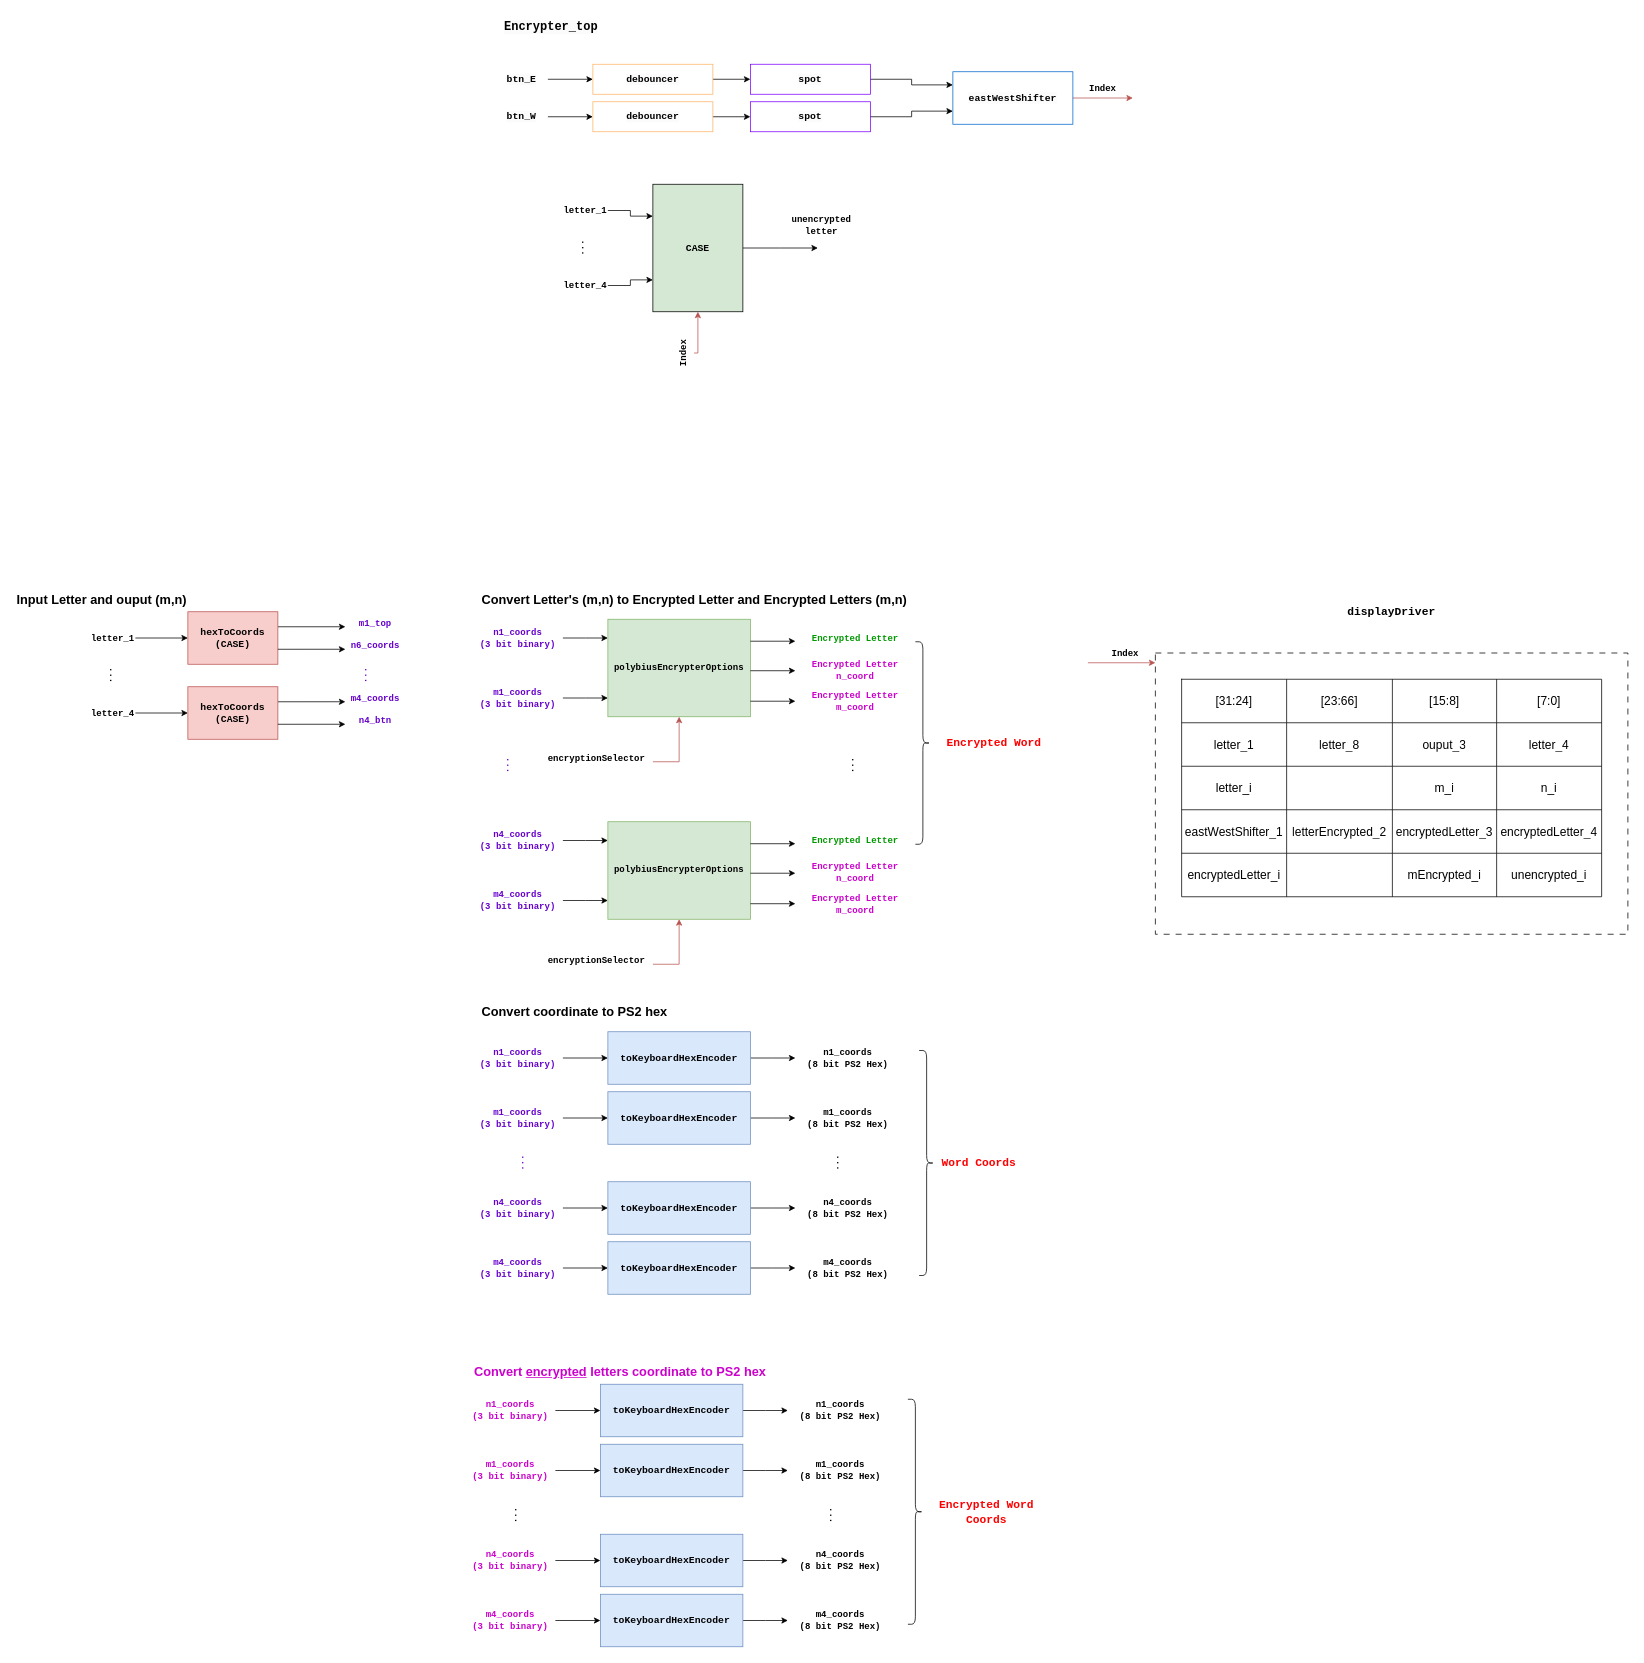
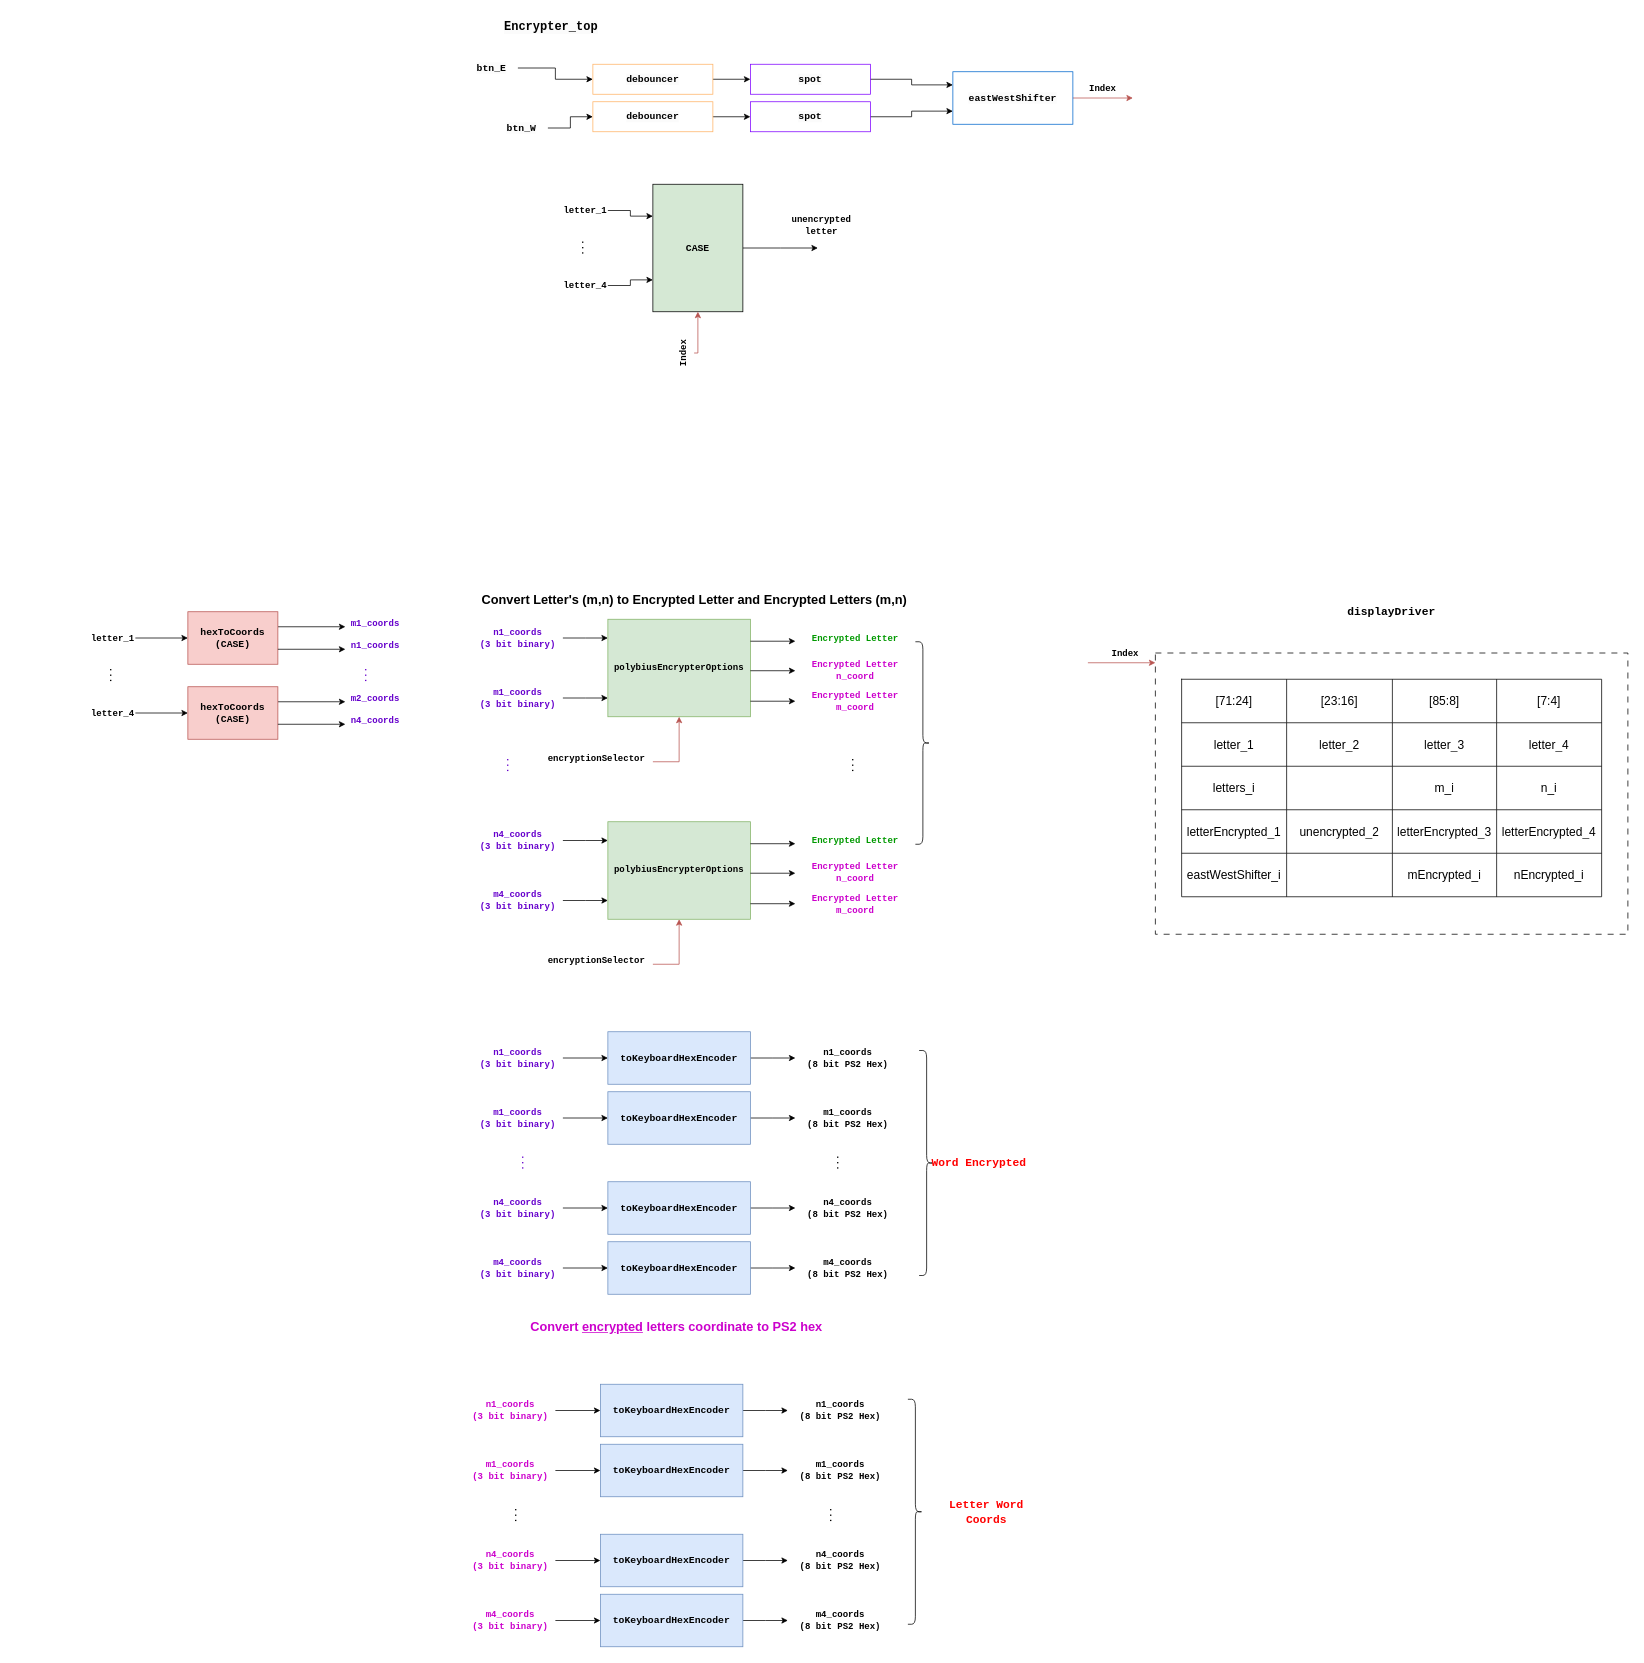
node "btn_E": moved (522, 79) -> (492, 68)
node "btn_W": moved (522, 117) -> (522, 128)
node "Input Letter and ouput (m,n)": removed
node "m1_top": label "m1_top" -> "m1_coords"
node "n6_coords": label "n6_coords" -> "n1_coords"
node "m4_coords": label "m4_coords" -> "m2_coords"
node "[31:24]": label "[31:24]" -> "[71:24]"
node "[23:66]": label "[23:66]" -> "[23:16]"
node "[15:8]": label "[15:8]" -> "[85:8]"
node "[7:0]": label "[7:0]" -> "[7:4]"
node "n4_btn": label "n4_btn" -> "n4_coords"
node "Encrypted Word": removed
node "letter_8": label "letter_8" -> "letter_2"
node "ouput_3": label "ouput_3" -> "letter_3"
node "letter_i": label "letter_i" -> "letters_i"
node "eastWestShifter_1": label "eastWestShifter_1" -> "letterEncrypted_1"
node "letterEncrypted_2": label "letterEncrypted_2" -> "unencrypted_2"
node "encryptedLetter_3": label "encryptedLetter_3" -> "letterEncrypted_3"
node "encryptedLetter_4": label "encryptedLetter_4" -> "letterEncrypted_4"
node "encryptedLetter_i": label "encryptedLetter_i" -> "eastWestShifter_i"
node "unencrypted_i": label "unencrypted_i" -> "nEncrypted_i"
node "Convert coordinate to PS2 hex": removed
node "Word Coords": label "Word Coords" -> "Word Encrypted"
node "Convert encrypted letters coordinate to PS2 hex": moved (638, 1373) -> (694, 1328)
node "Encrypted Word Coords": label "Encrypted Word Coords" -> "Letter Word Coords"
